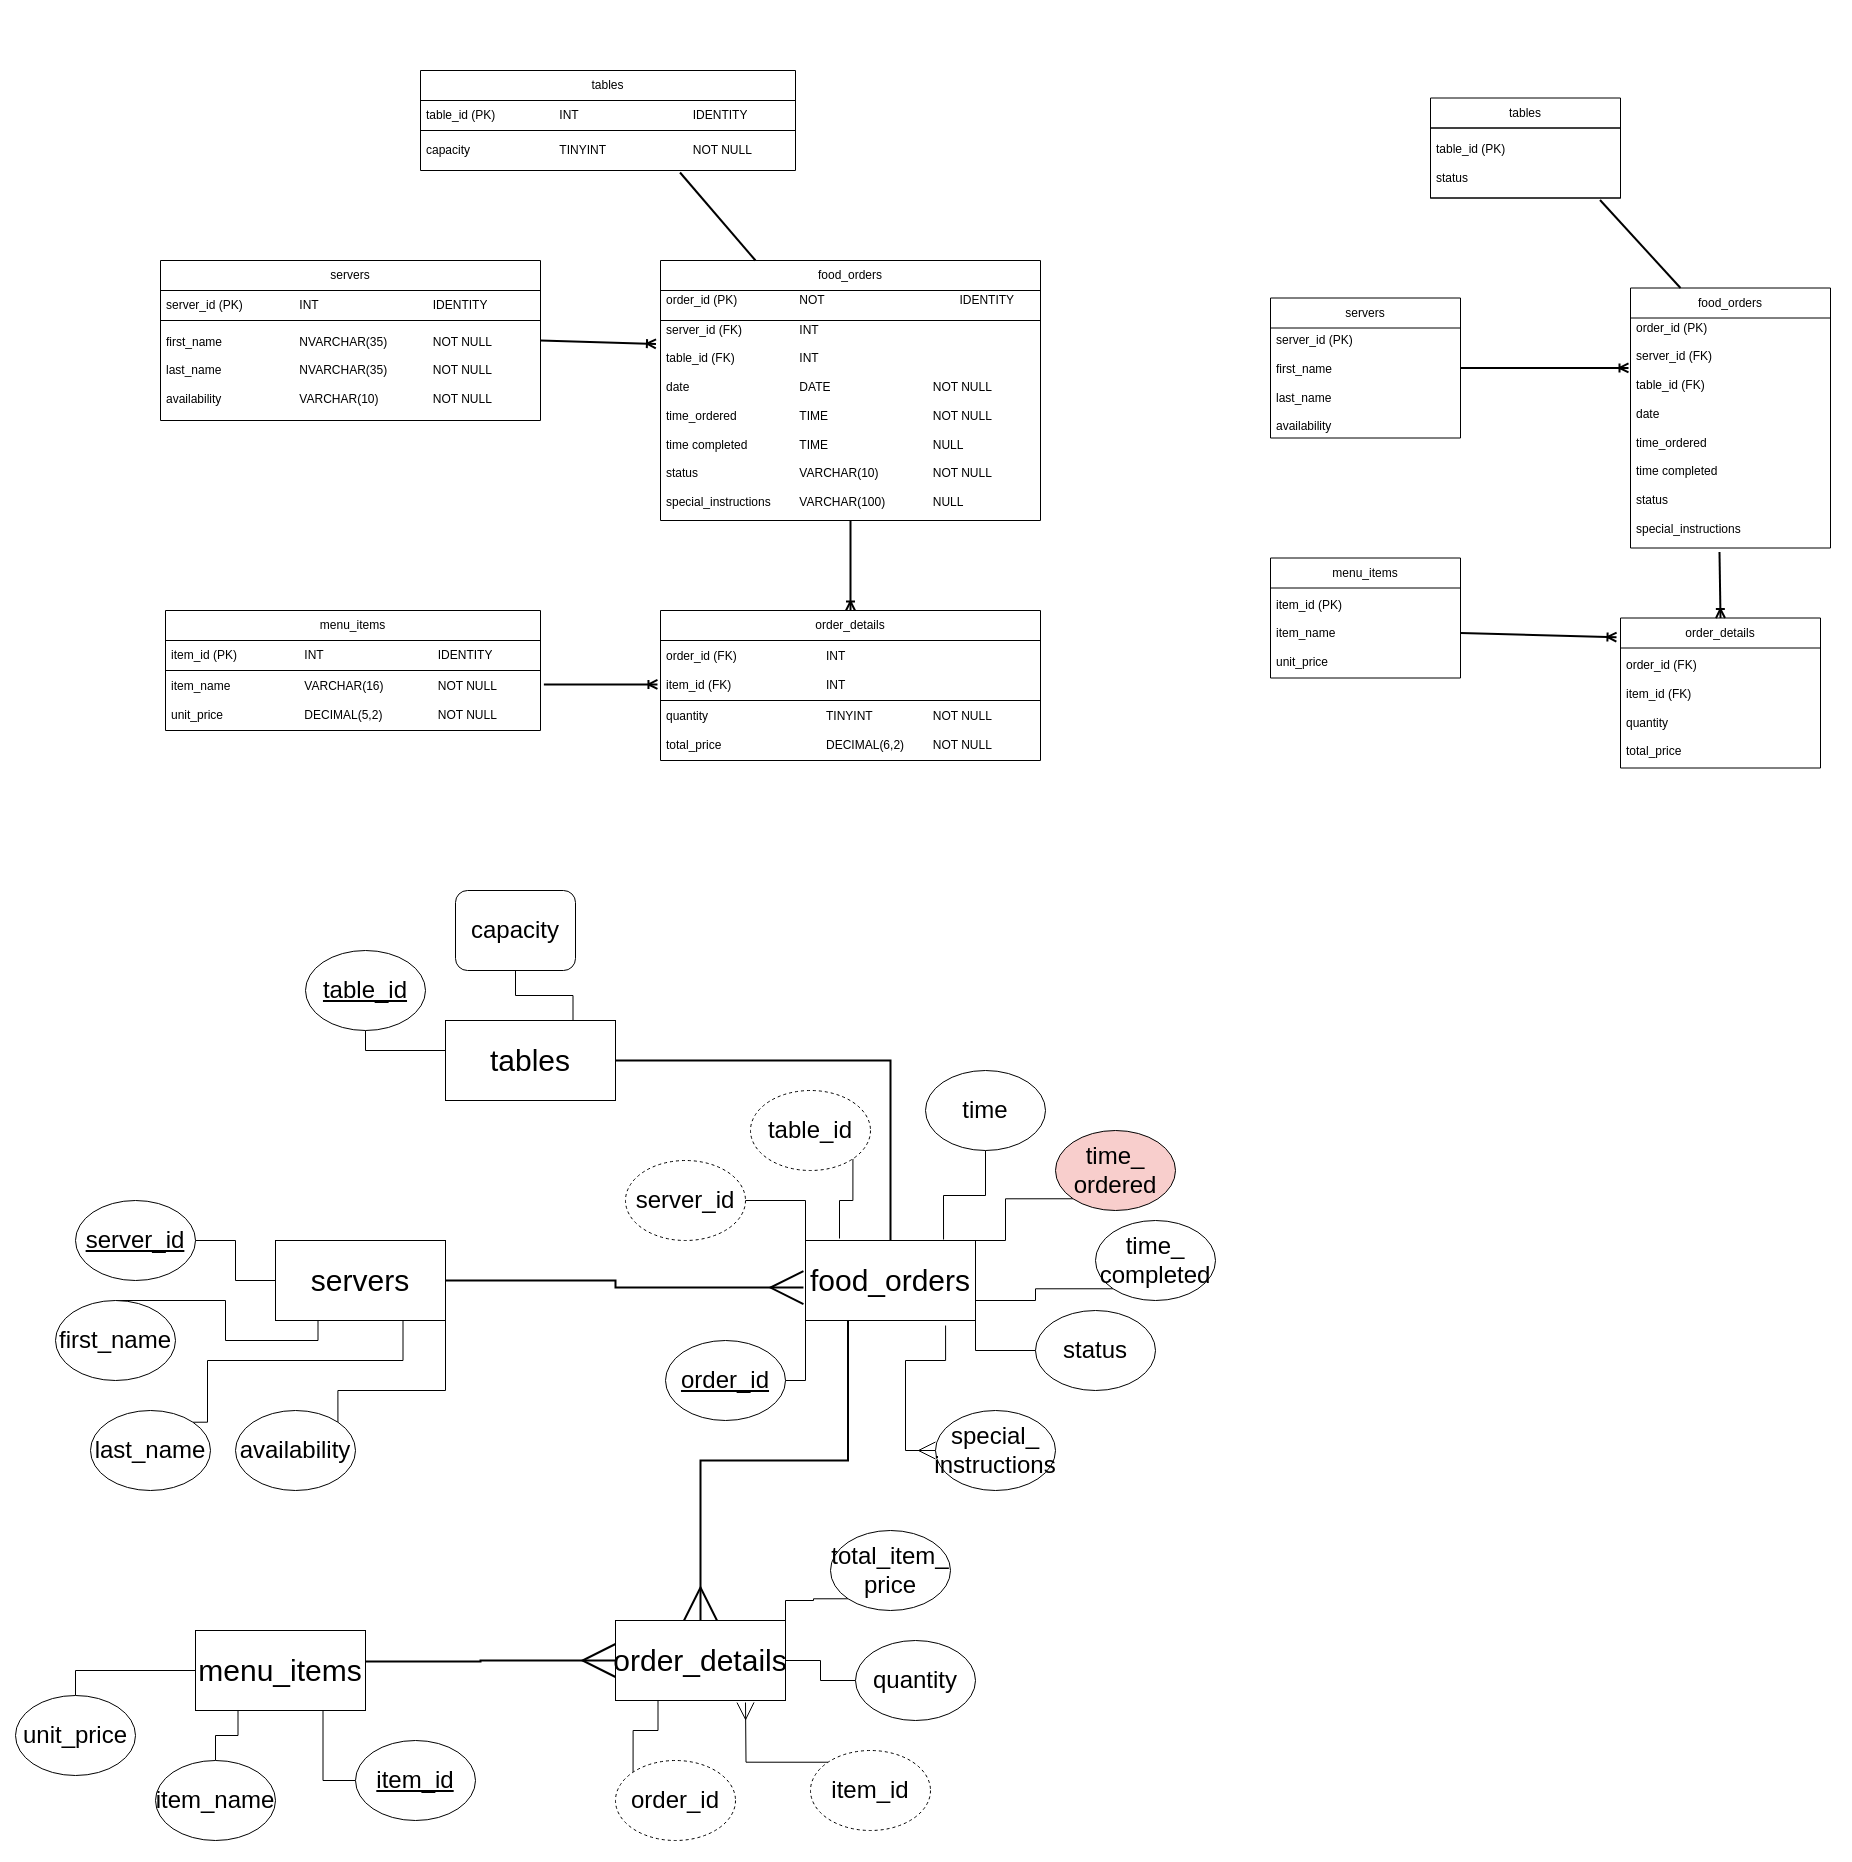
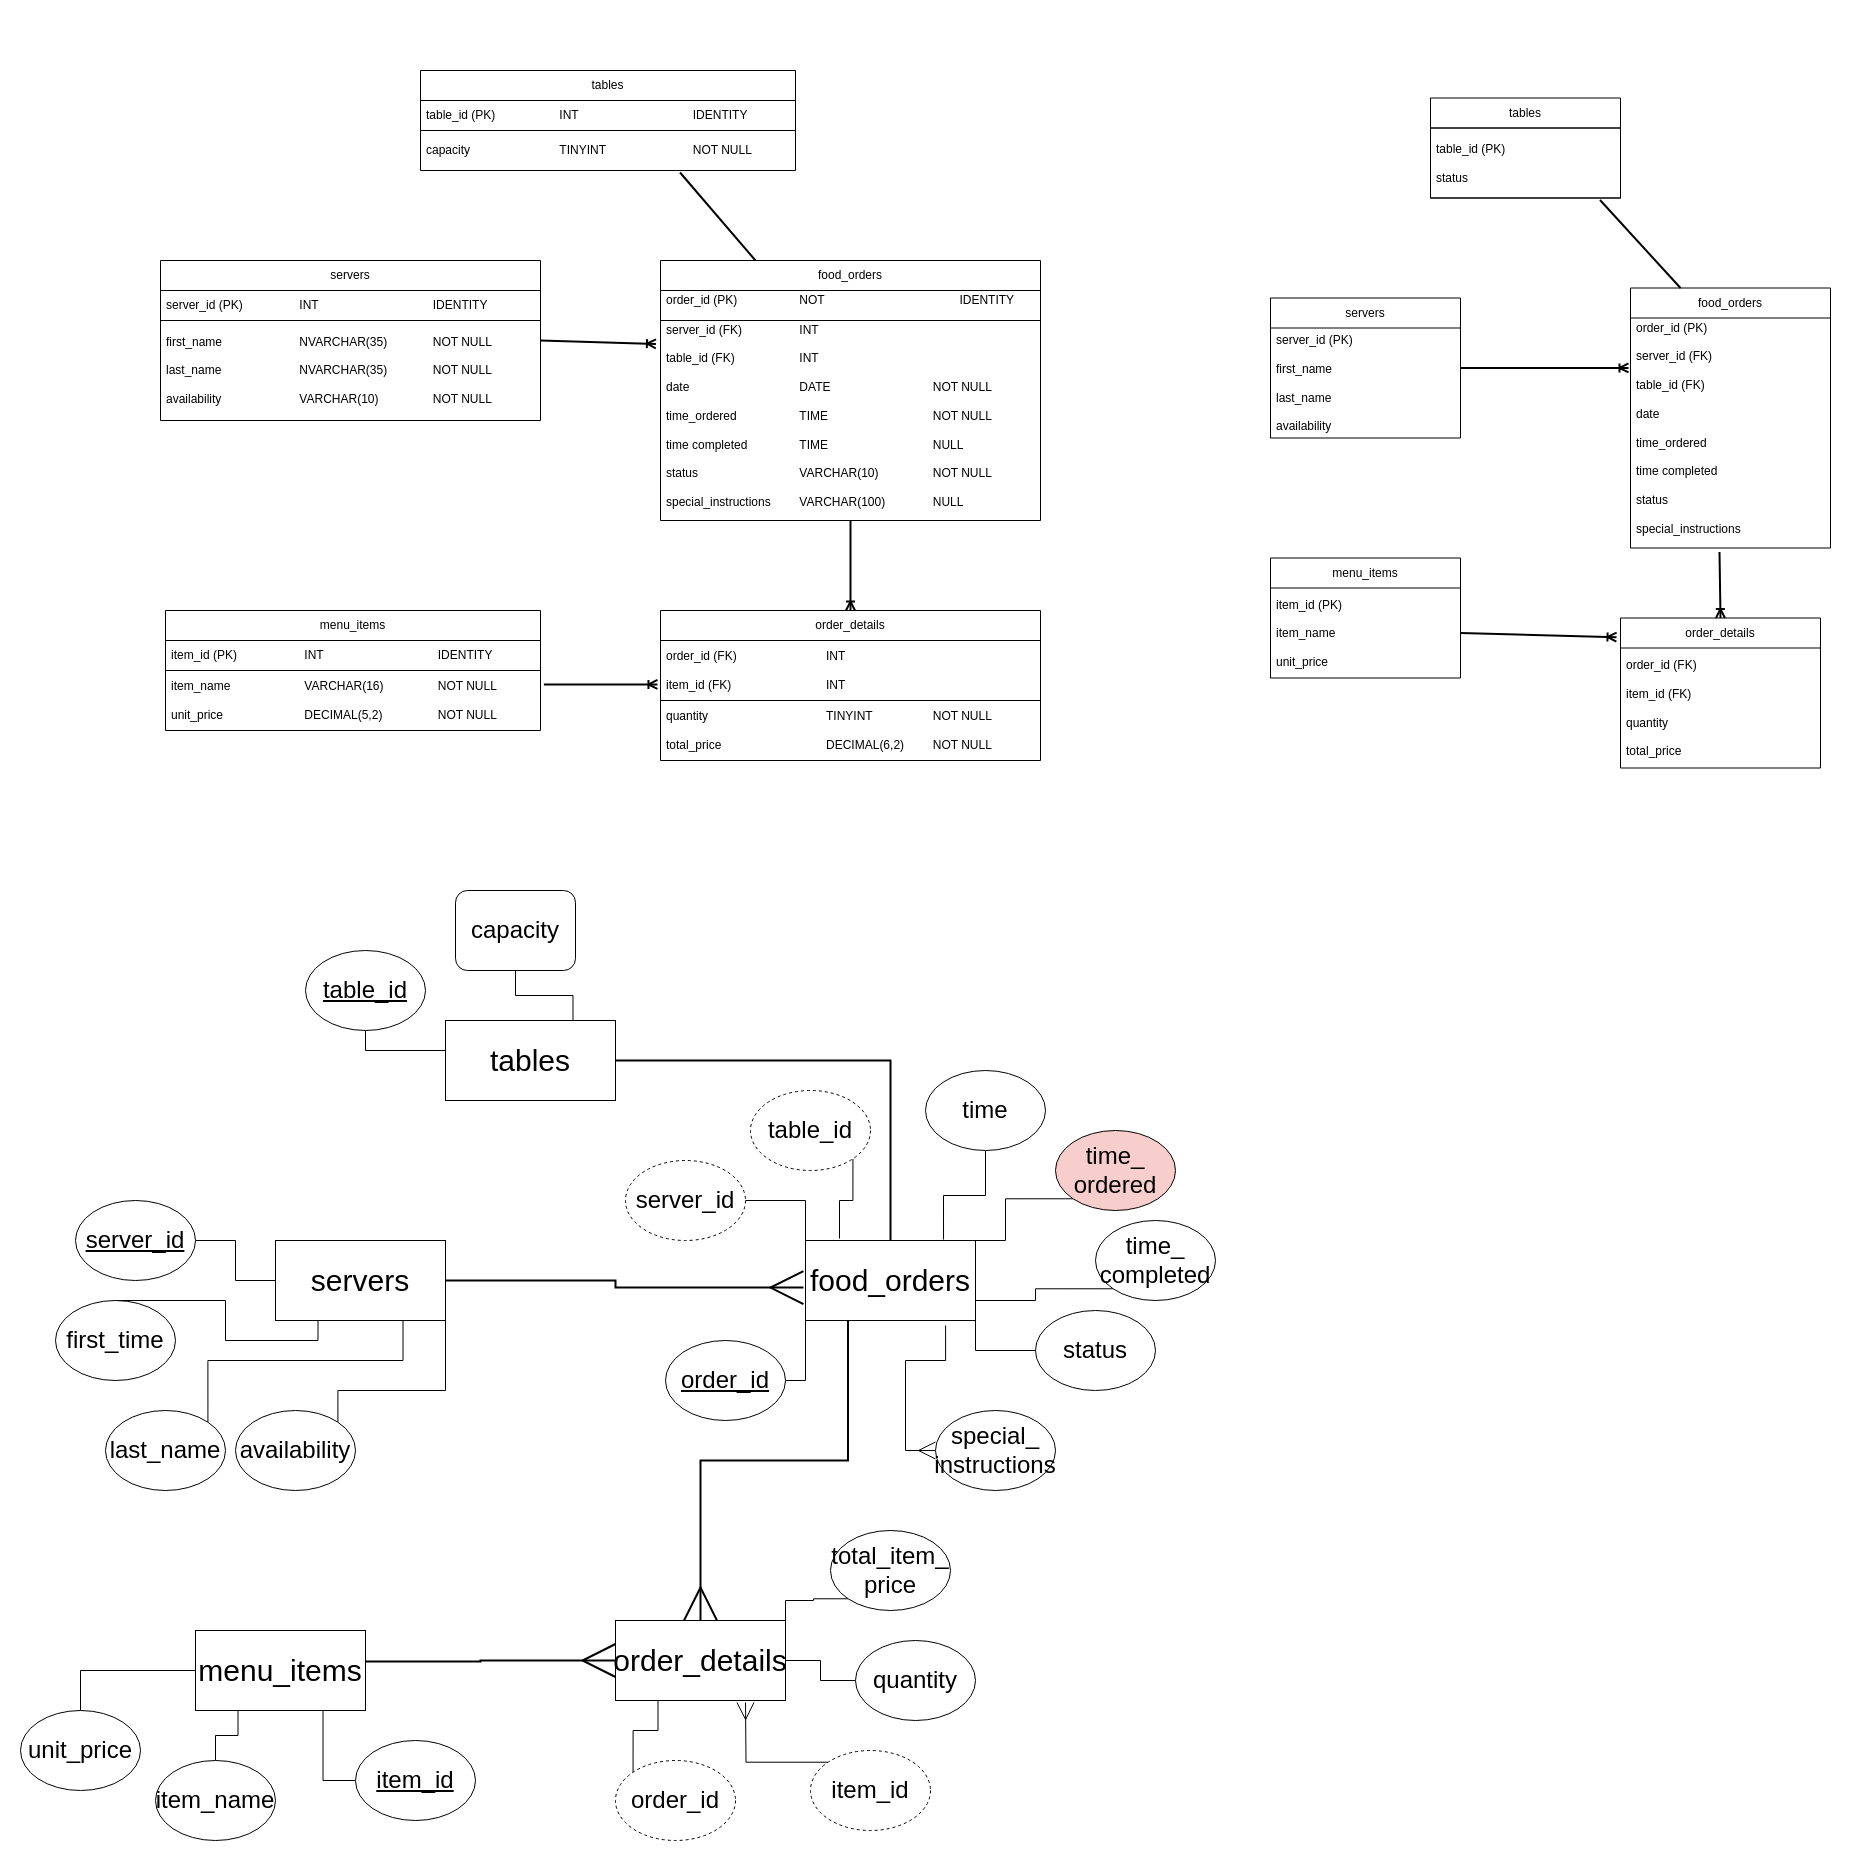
node "first_name": label "first_name" -> "first_time"
node "last_name": moved (151, 1451) -> (166, 1451)
node "unit_price": moved (76, 1736) -> (81, 1751)
